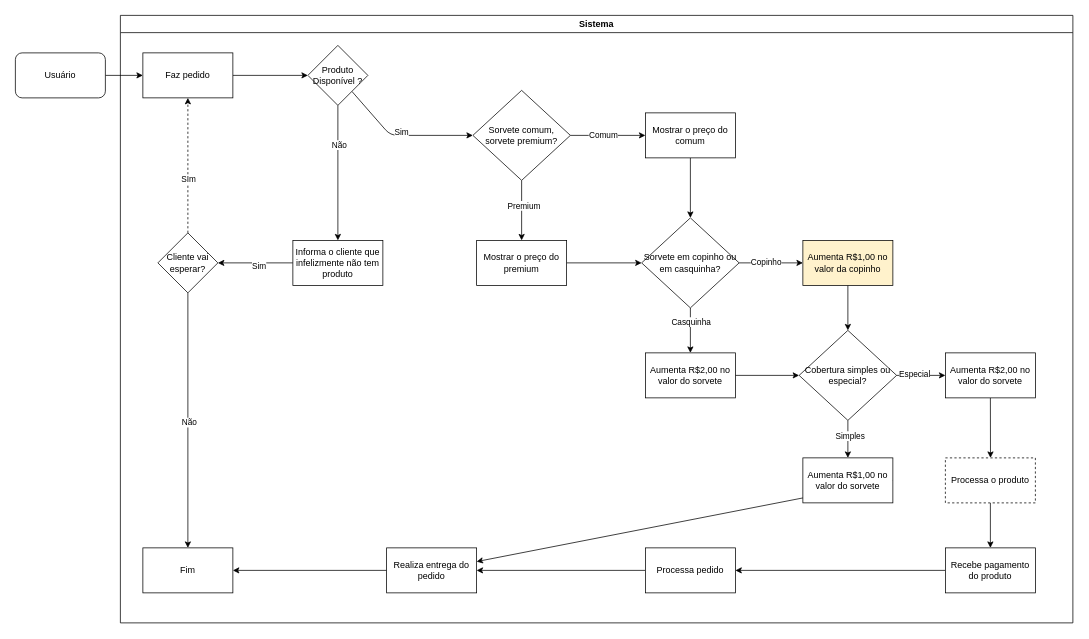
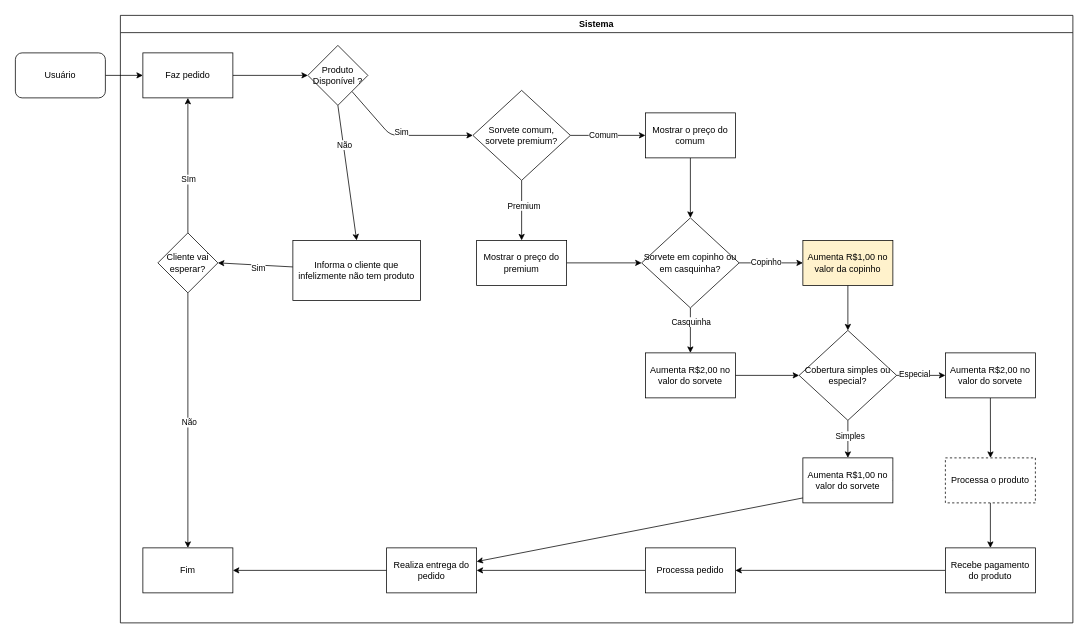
edge "Cliente vai esperar?" -> "Faz pedido": style dashed -> solid
node "Informa o cliente que infelizmente não tem produto": size 90x45 -> 128x60
